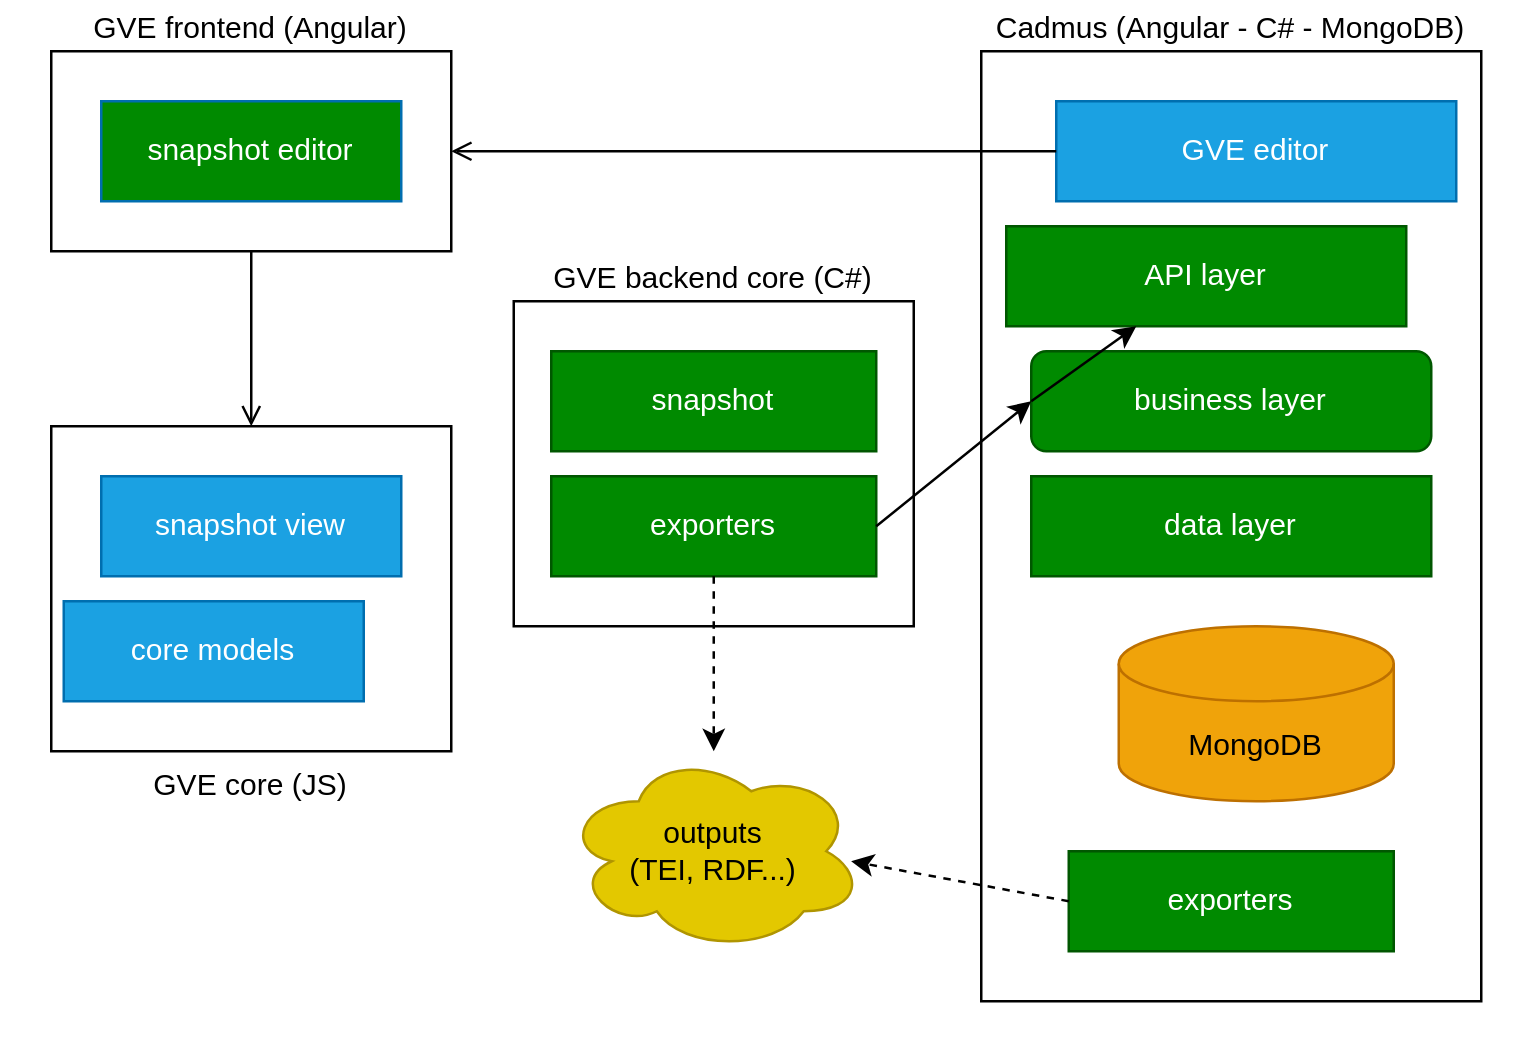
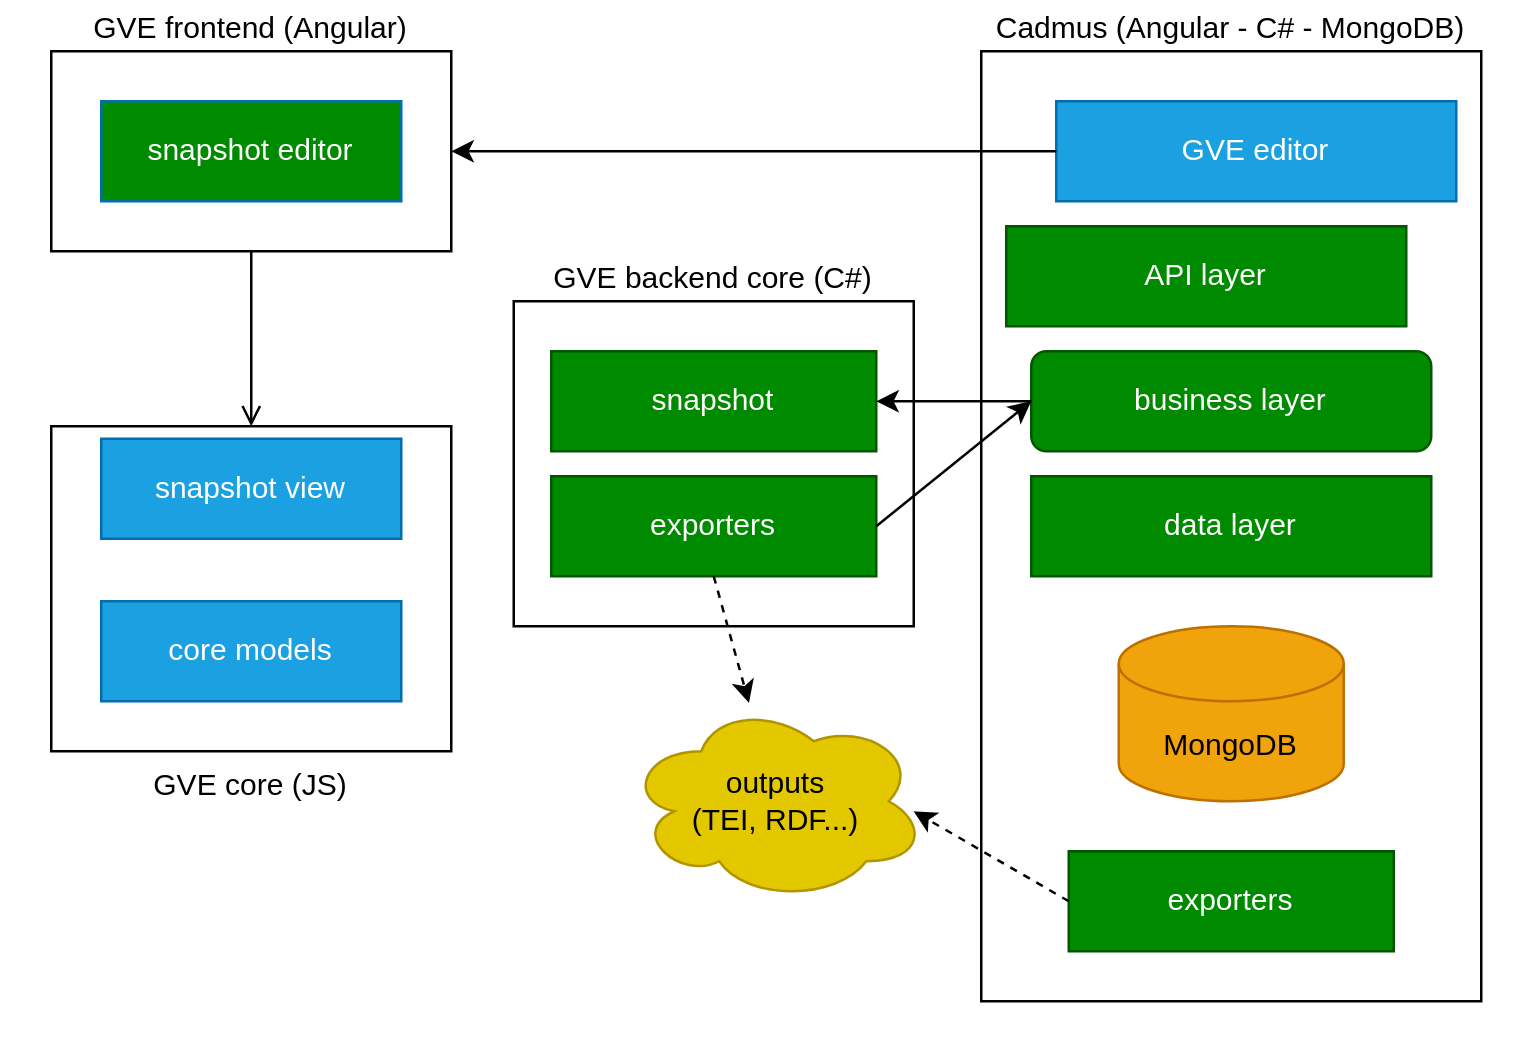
edge "GVE editor" -> "GVE frontend (Angular)": arrowhead open -> classic
edge "business layer" -> "API layer": now "business layer" -> "snapshot"
node "snapshot view": moved (251, 526) -> (251, 489)
node "core models": moved (214, 651) -> (251, 651)
node "MongoDB": size 275x175 -> 225x175
node "outputs (TEI, RDF...)": moved (714, 851) -> (776, 801)
